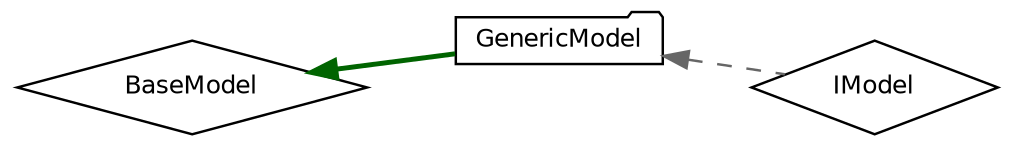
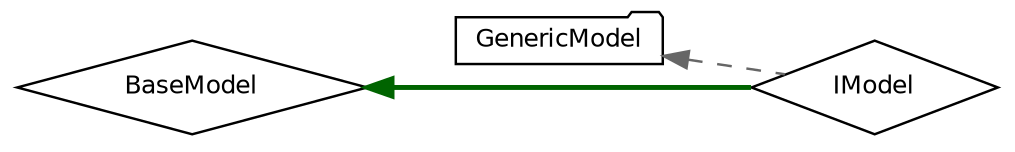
edge "GenericModel" -> "BaseModel": now "IModel" -> "BaseModel"
